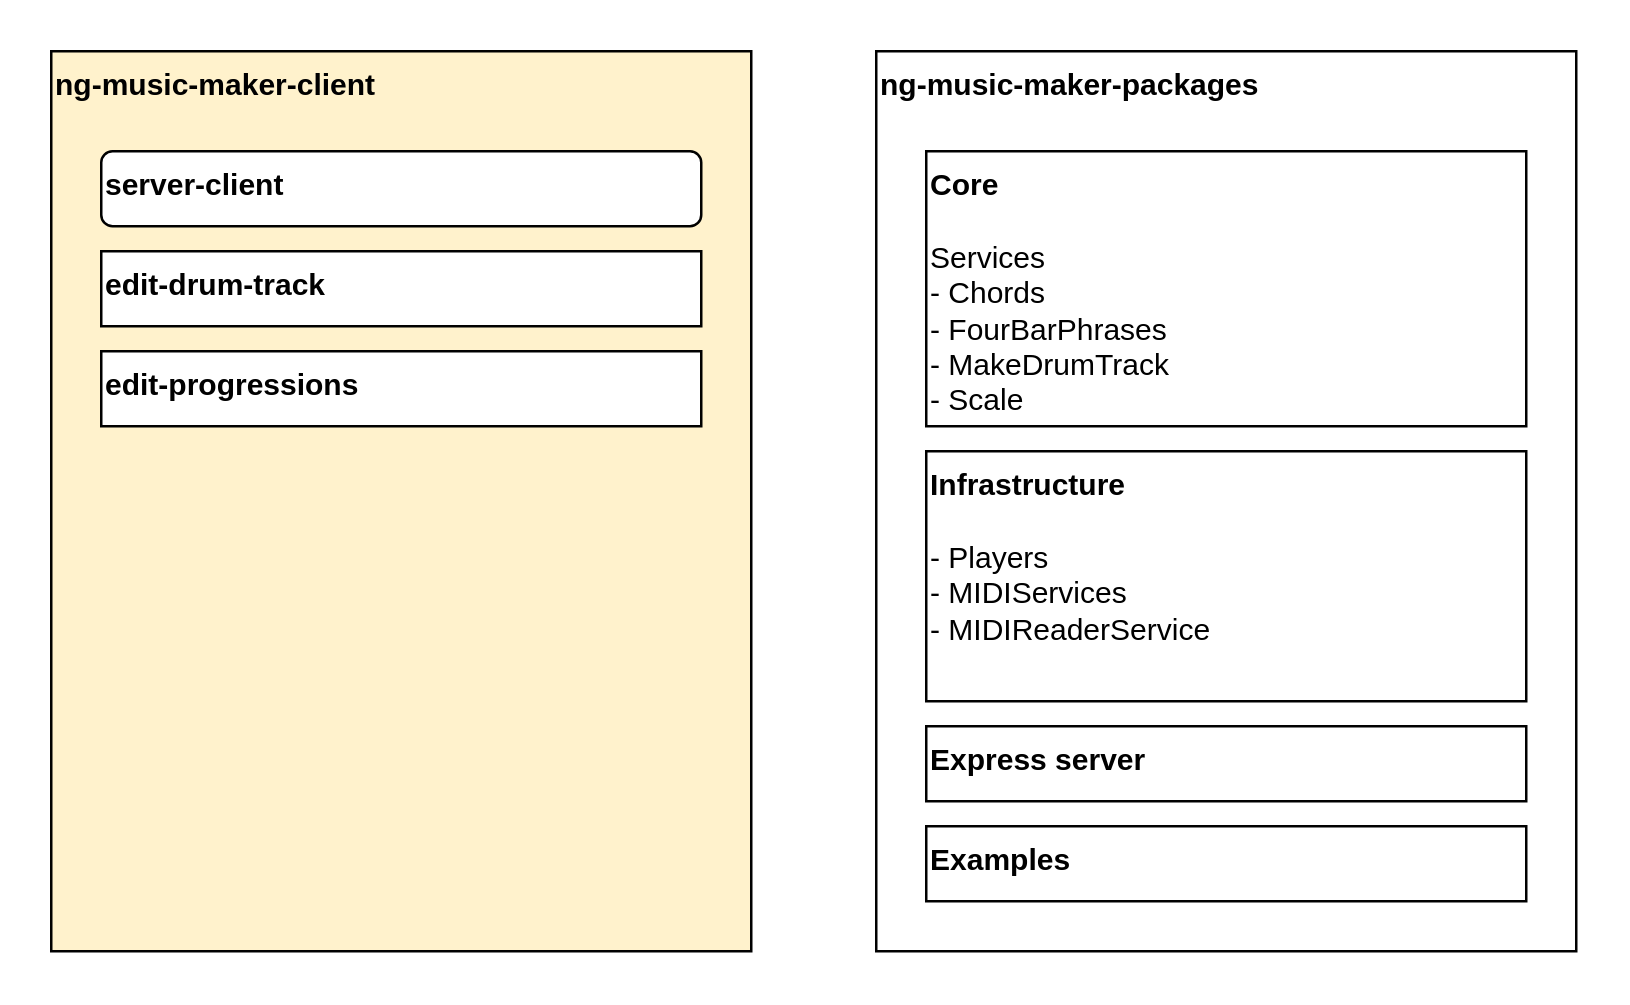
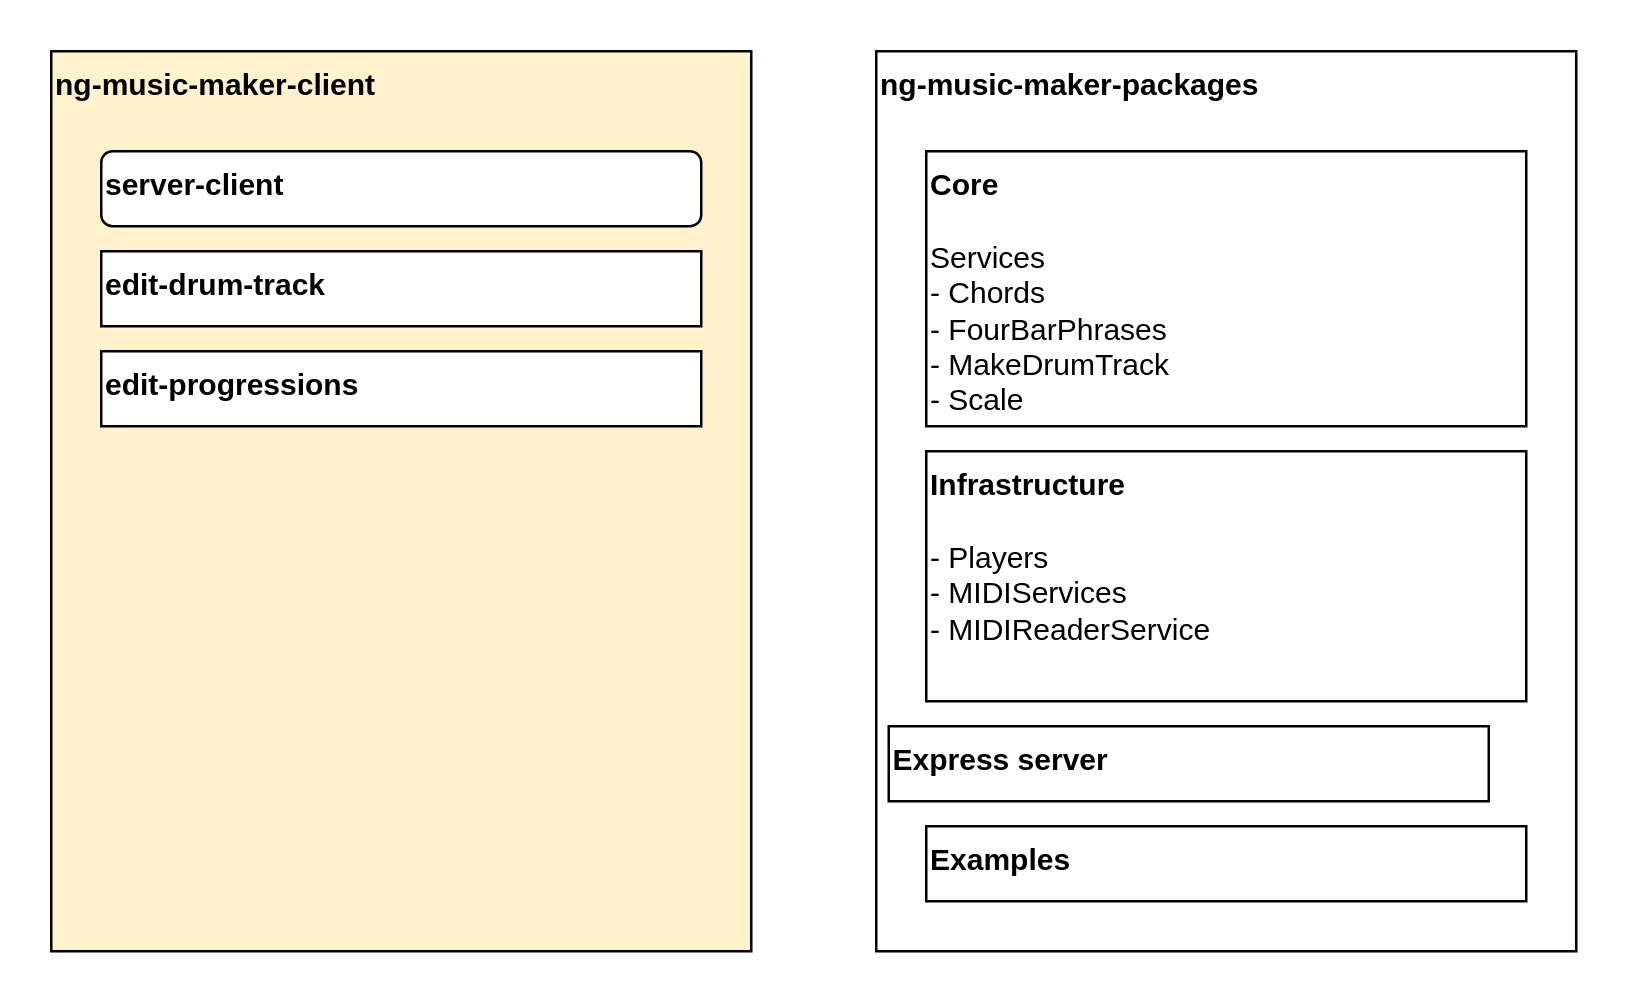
node "Express server": moved (1226, 764) -> (1189, 764)
